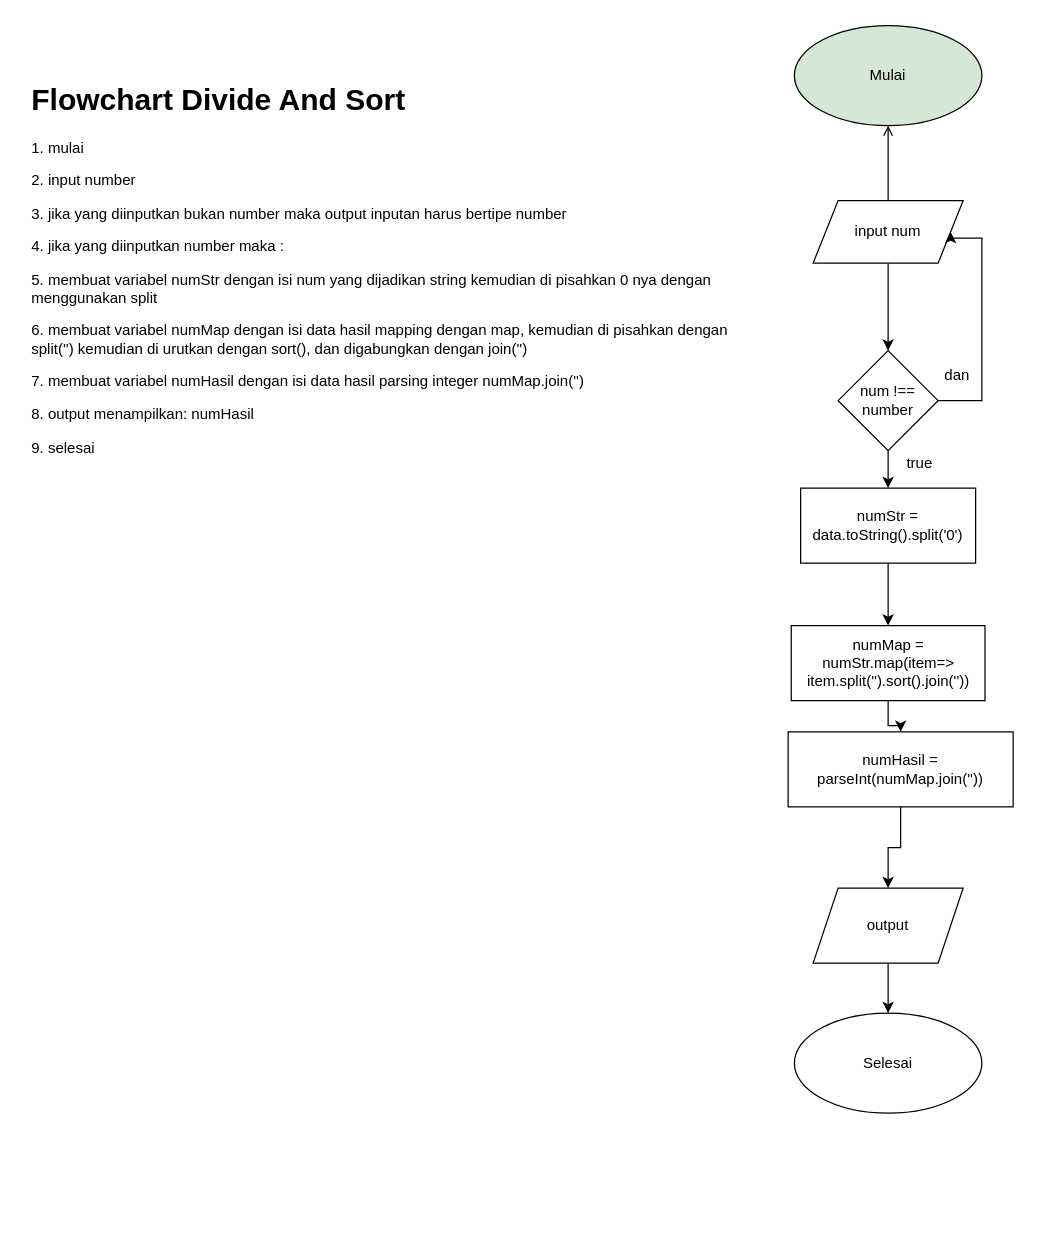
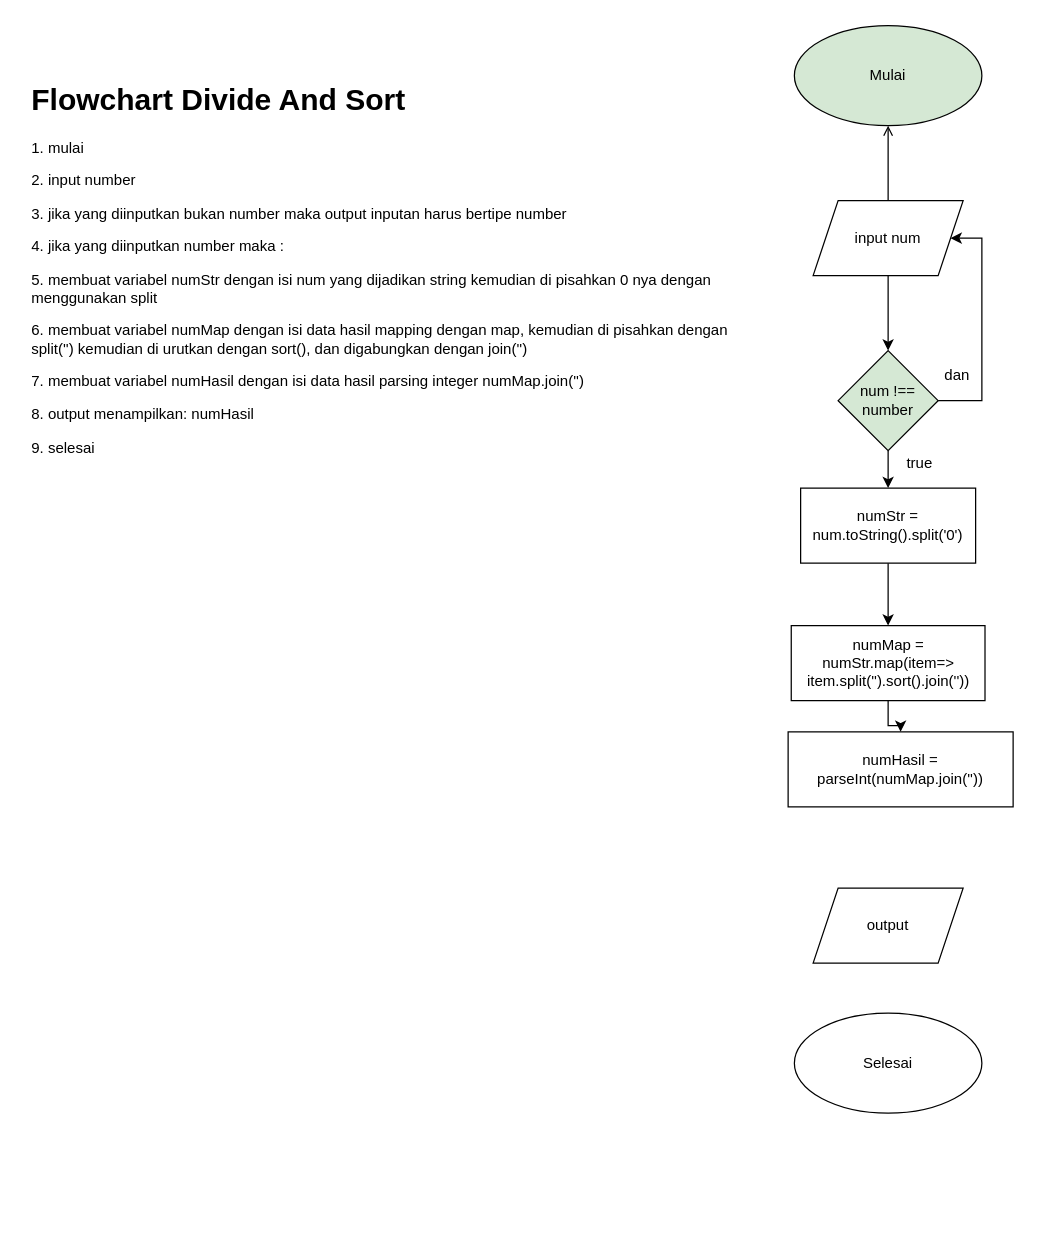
node "input num": size 150x63 -> 150x75
node "num !== number": fillcolor #ffffff -> #d5e8d4
node "numStr = data.toString().split('0')": label "numStr = data.toString().split('0')" -> "numStr = num.toString().split('0')"
edge "numHasil = parseInt(numMap.join(''))" -> "output": removed
edge "output" -> "Selesai": removed
